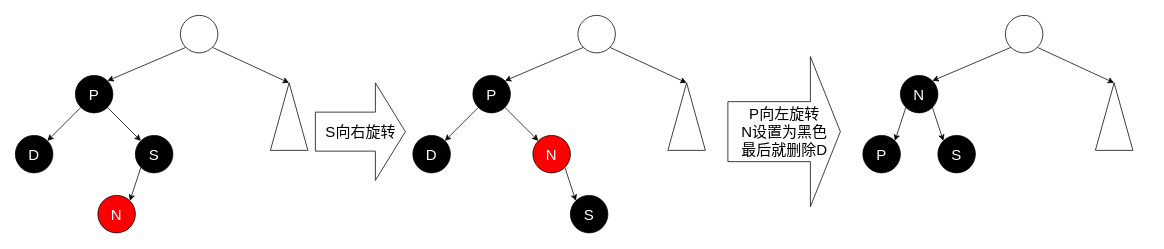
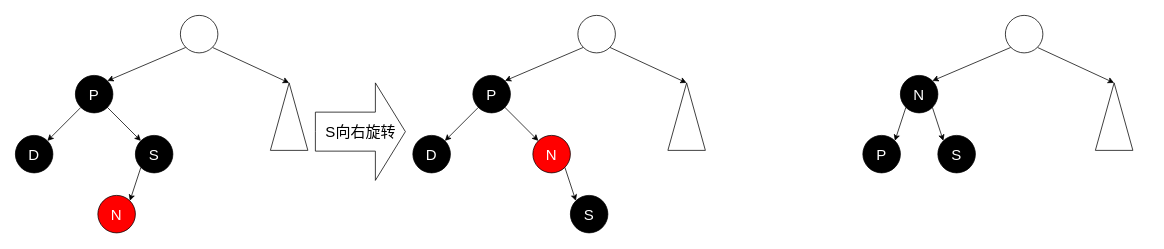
node "P向左旋转 N设置为黑色 最后就删除D": removed
